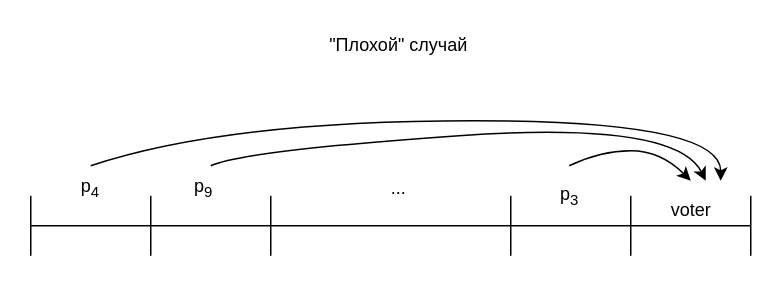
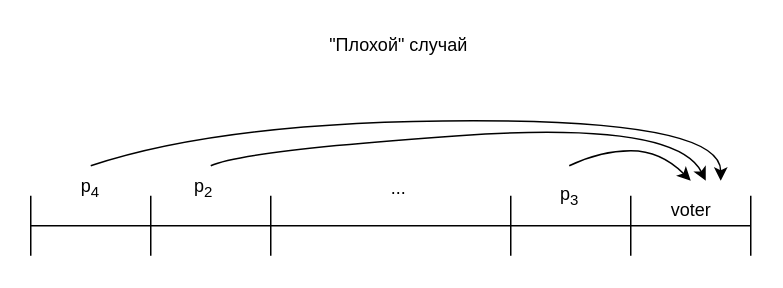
node "p9": label "p9" -> "p2"
